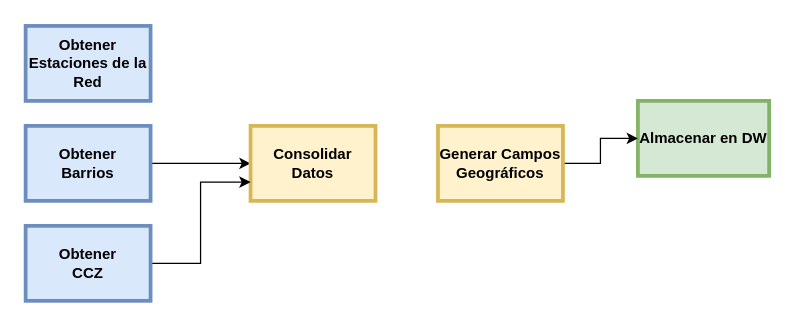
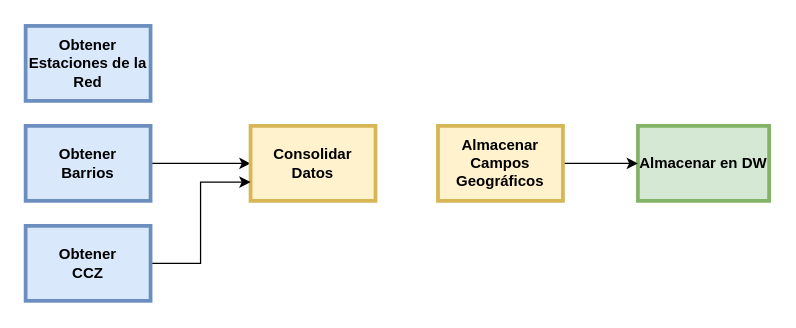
node "Almacenar en DW": moved (704, 138) -> (704, 163)
node "Generar Campos Geográficos": label "Generar Campos Geográficos" -> "Almacenar Campos Geográficos"
